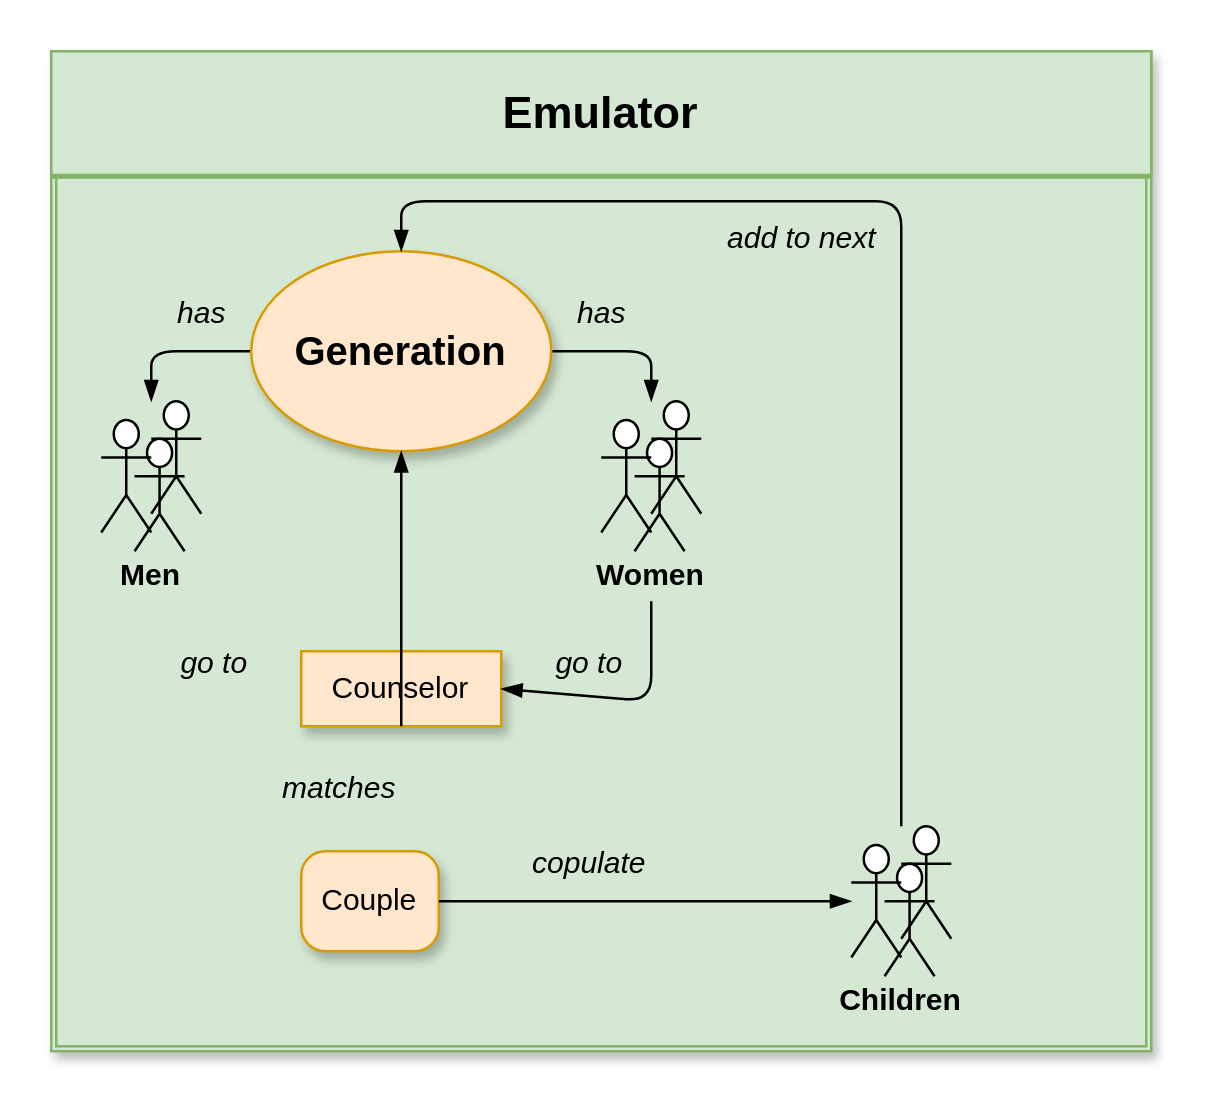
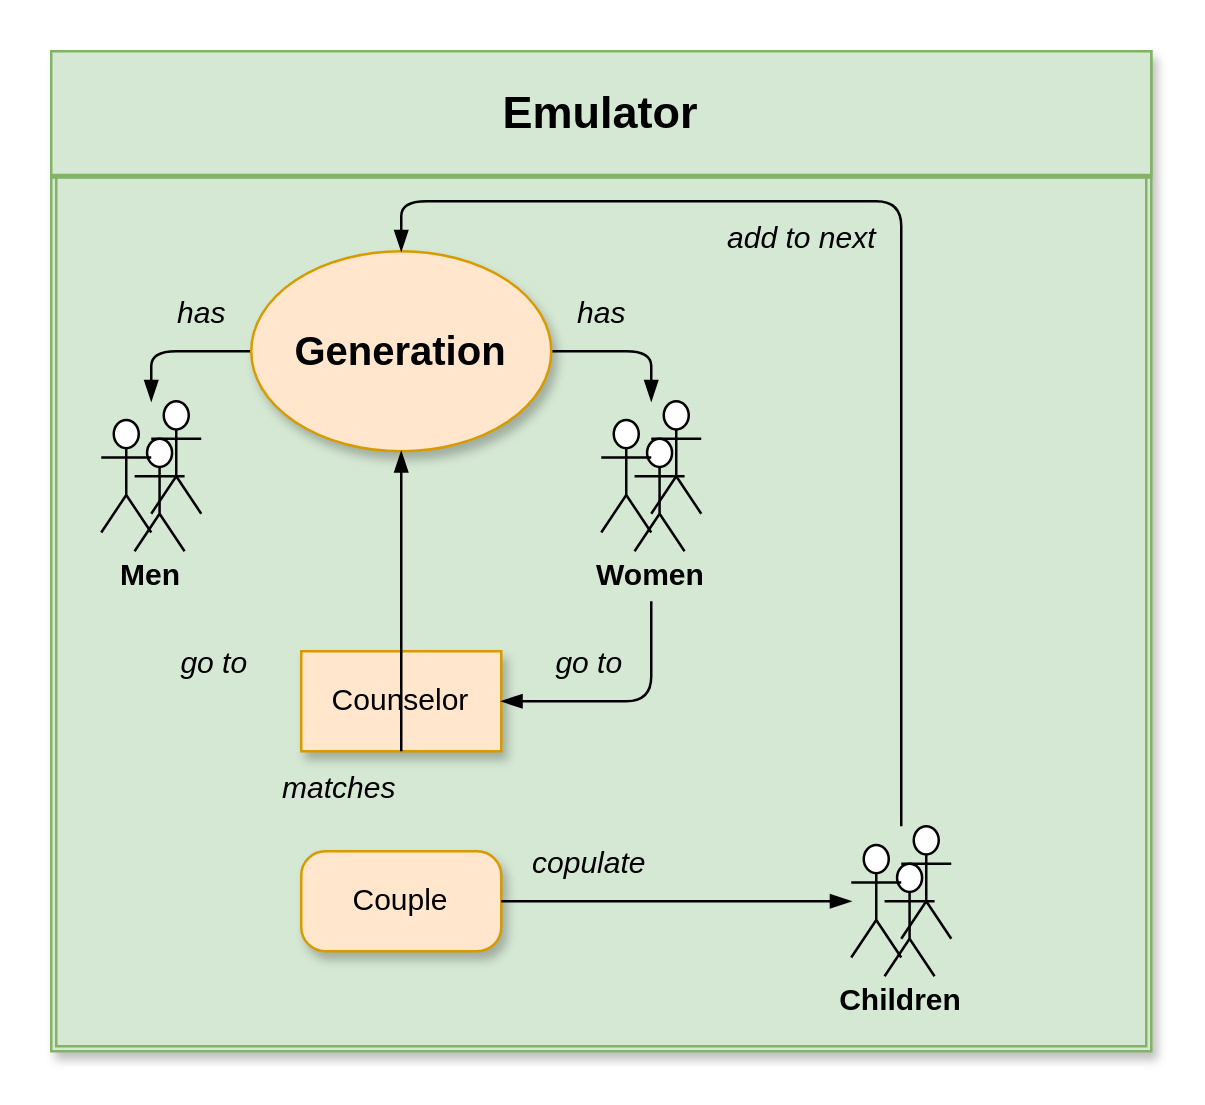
node "Counselor": size 200x75 -> 200x100
node "Couple": size 138x100 -> 200x100
